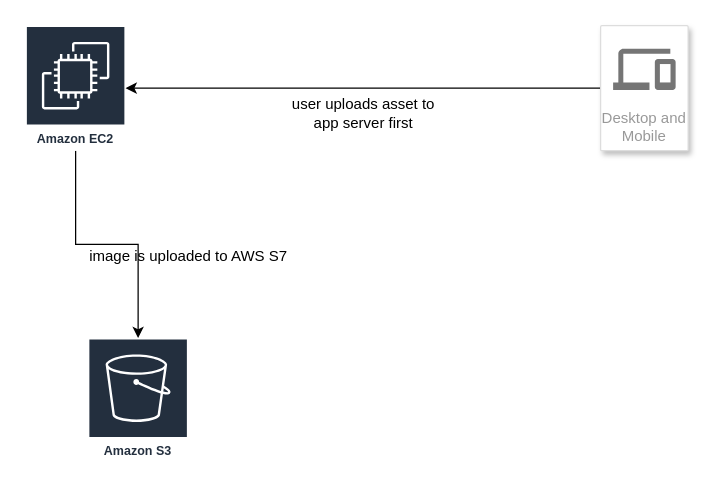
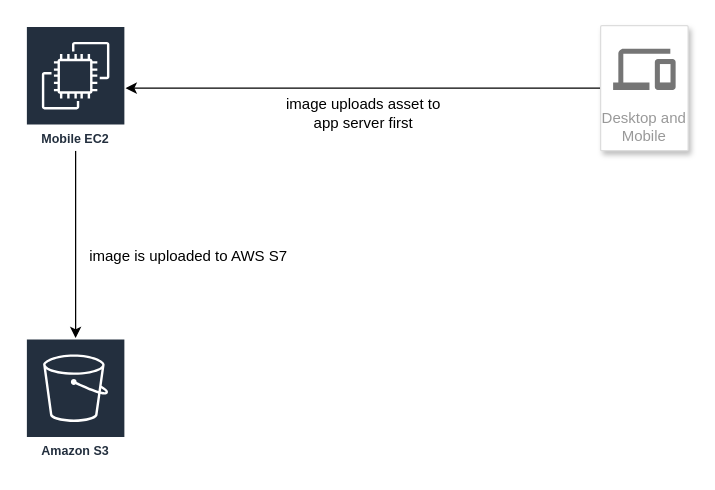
node "user uploads asset to app server first": label "user uploads asset to app server first" -> "image uploads asset to app server first"
node "Amazon EC2": label "Amazon EC2" -> "Mobile EC2"
node "Amazon S3": moved (138, 401) -> (76, 401)
